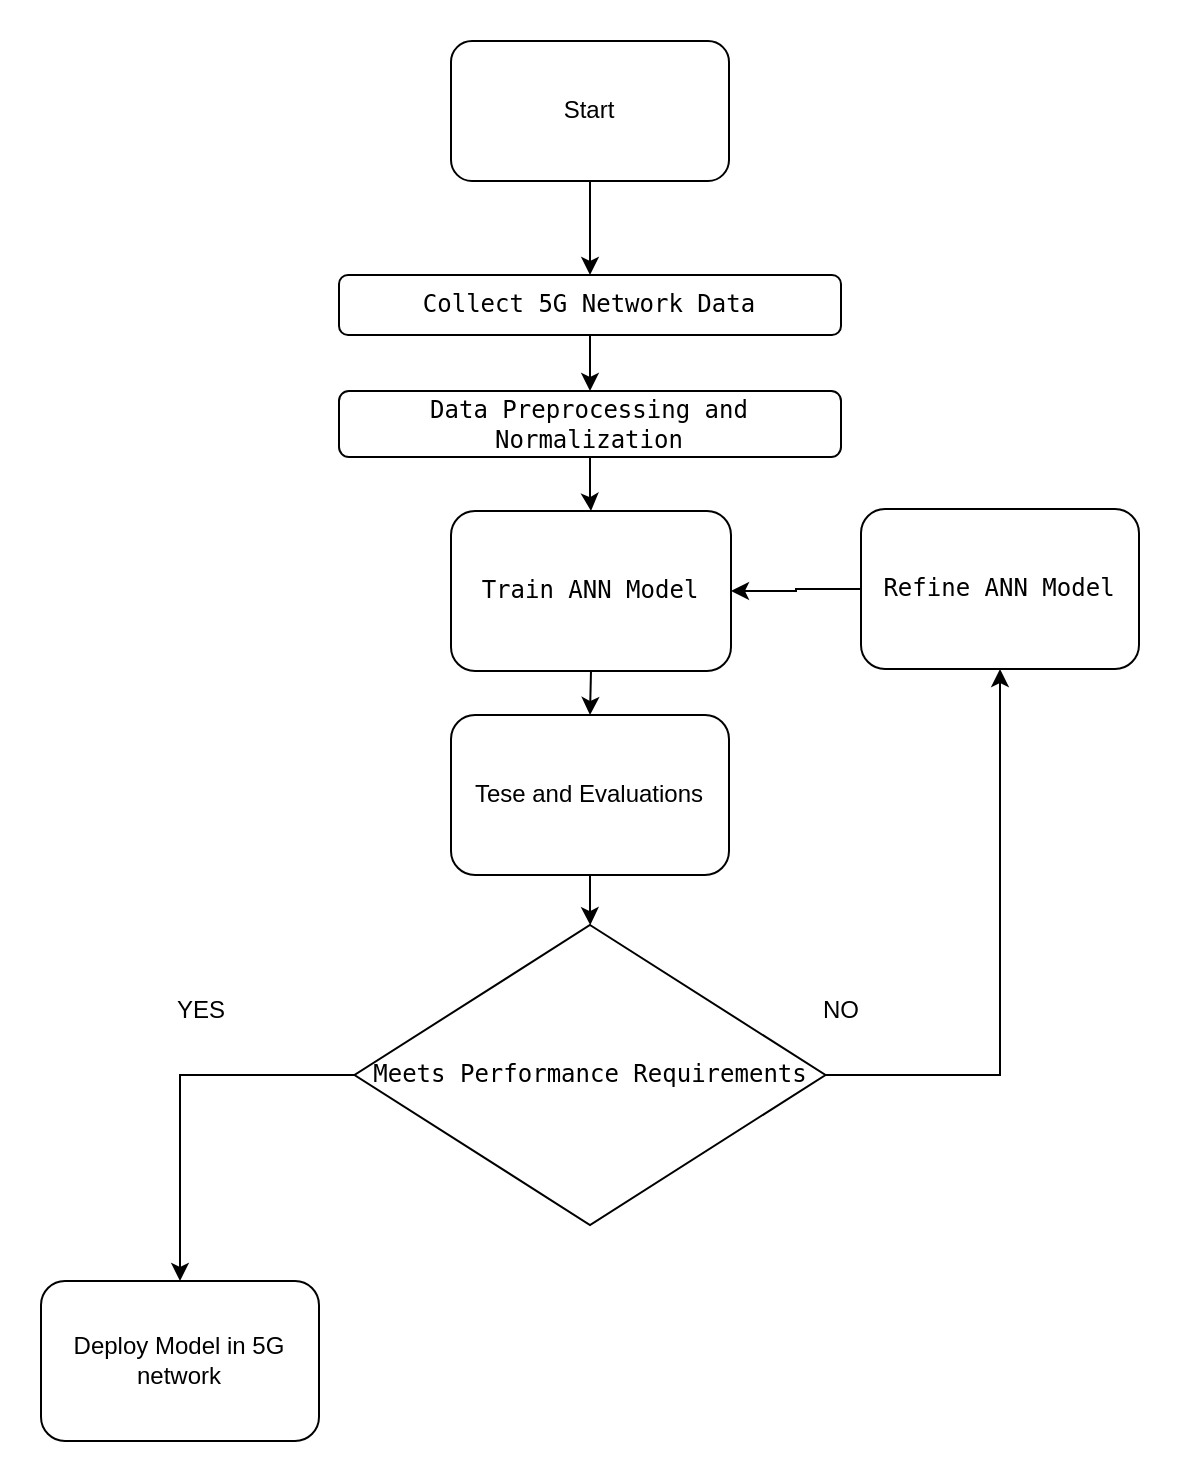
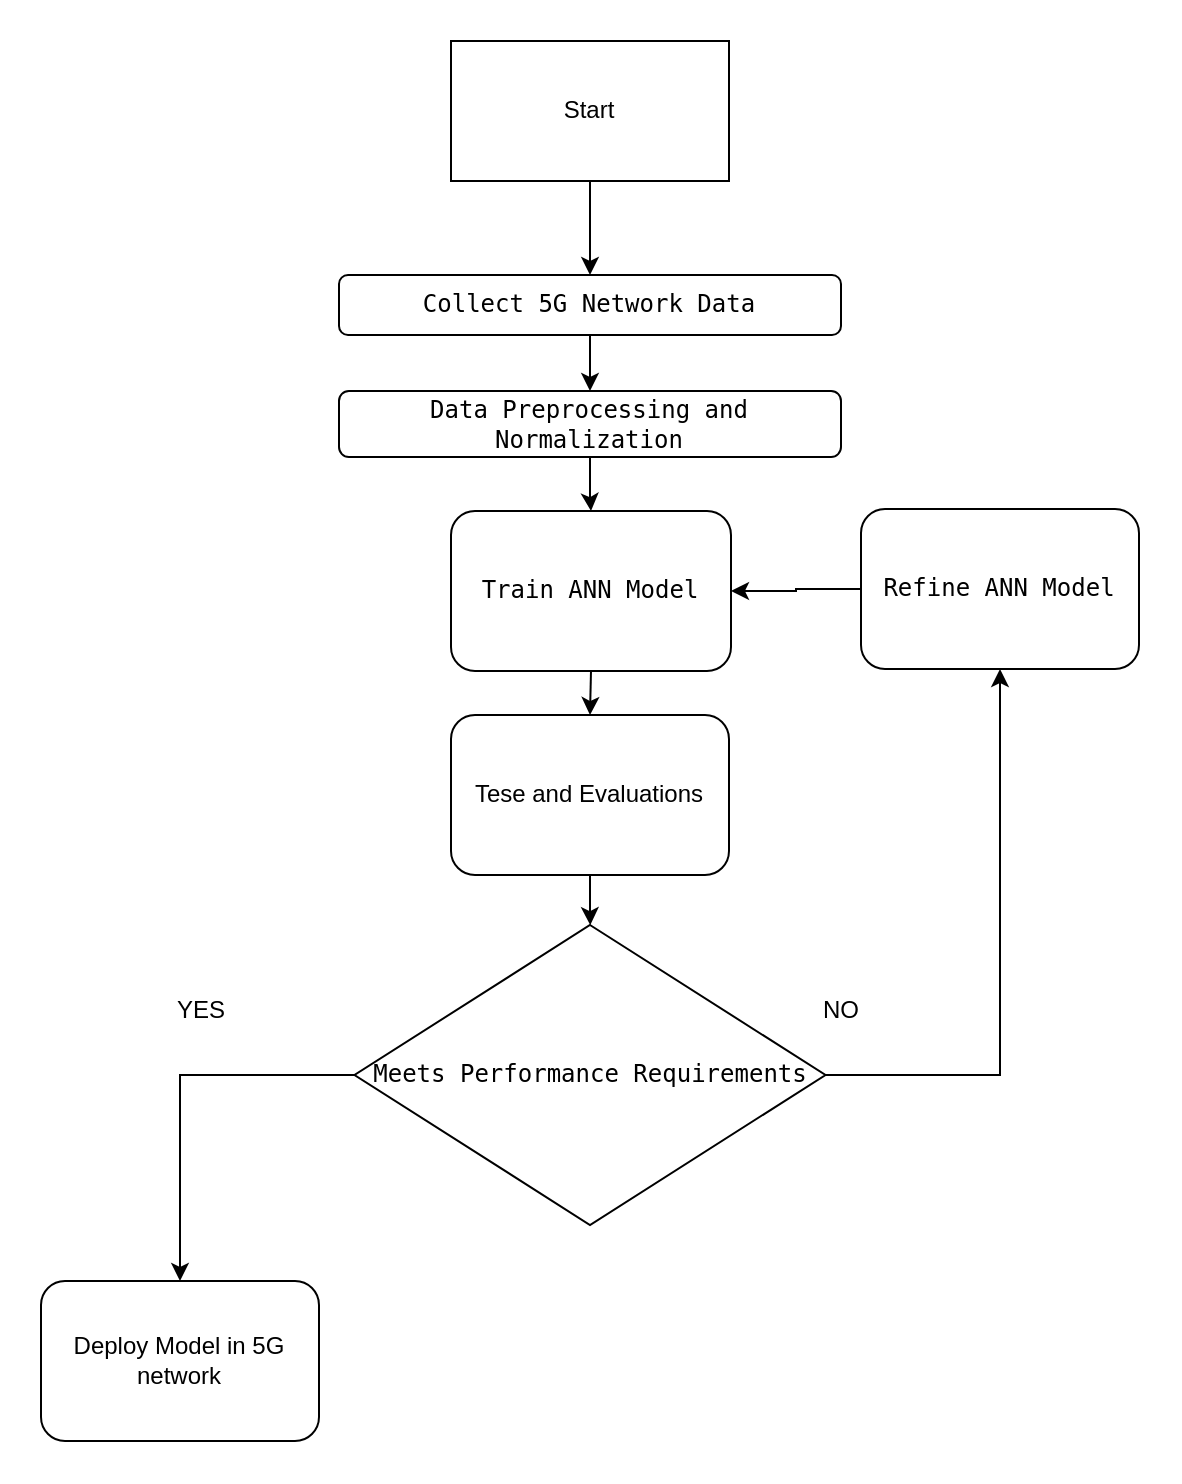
node "Start": shape rounded rectangle -> rectangle
